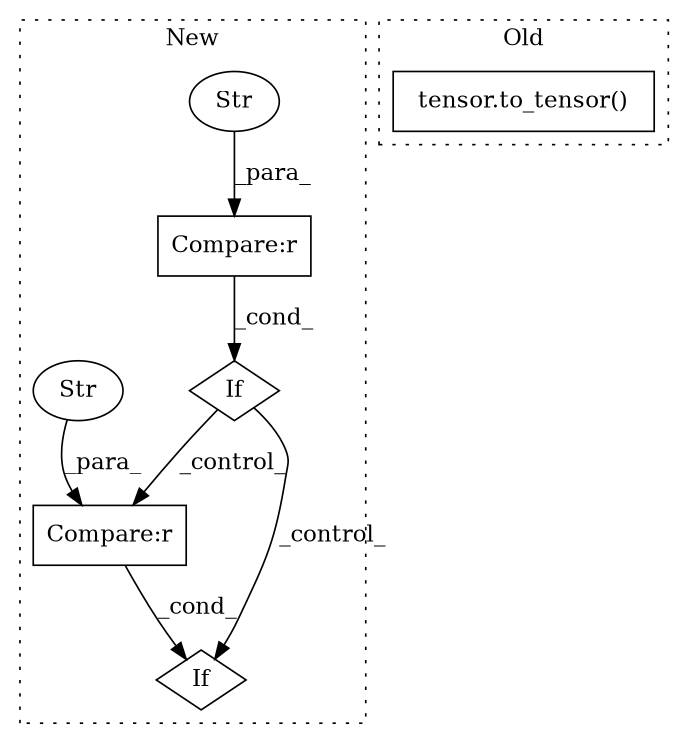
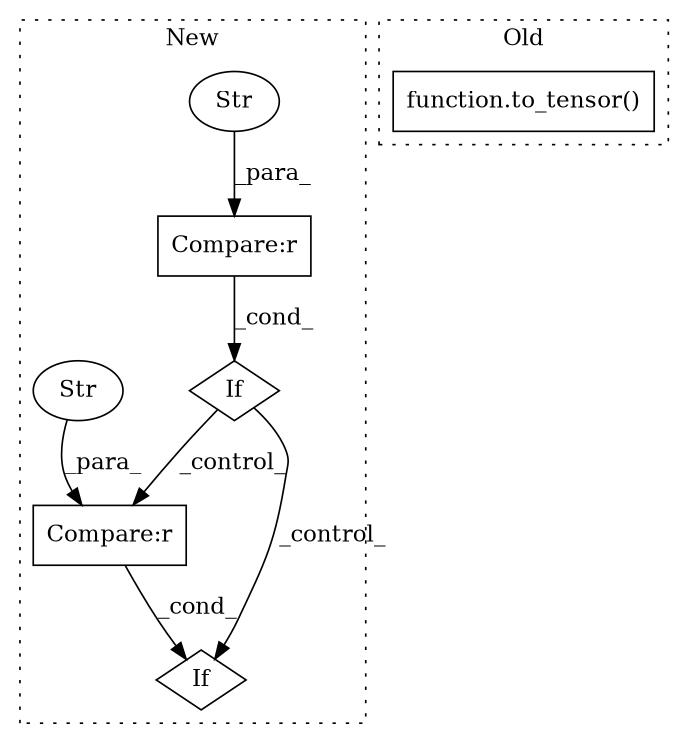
node "tensor.to_tensor()": label "tensor.to_tensor()" -> "function.to_tensor()"
